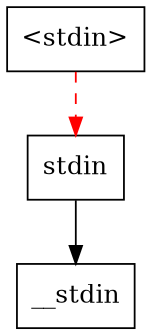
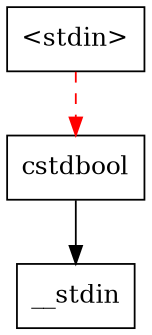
node "stdin": label "stdin" -> "cstdbool"
